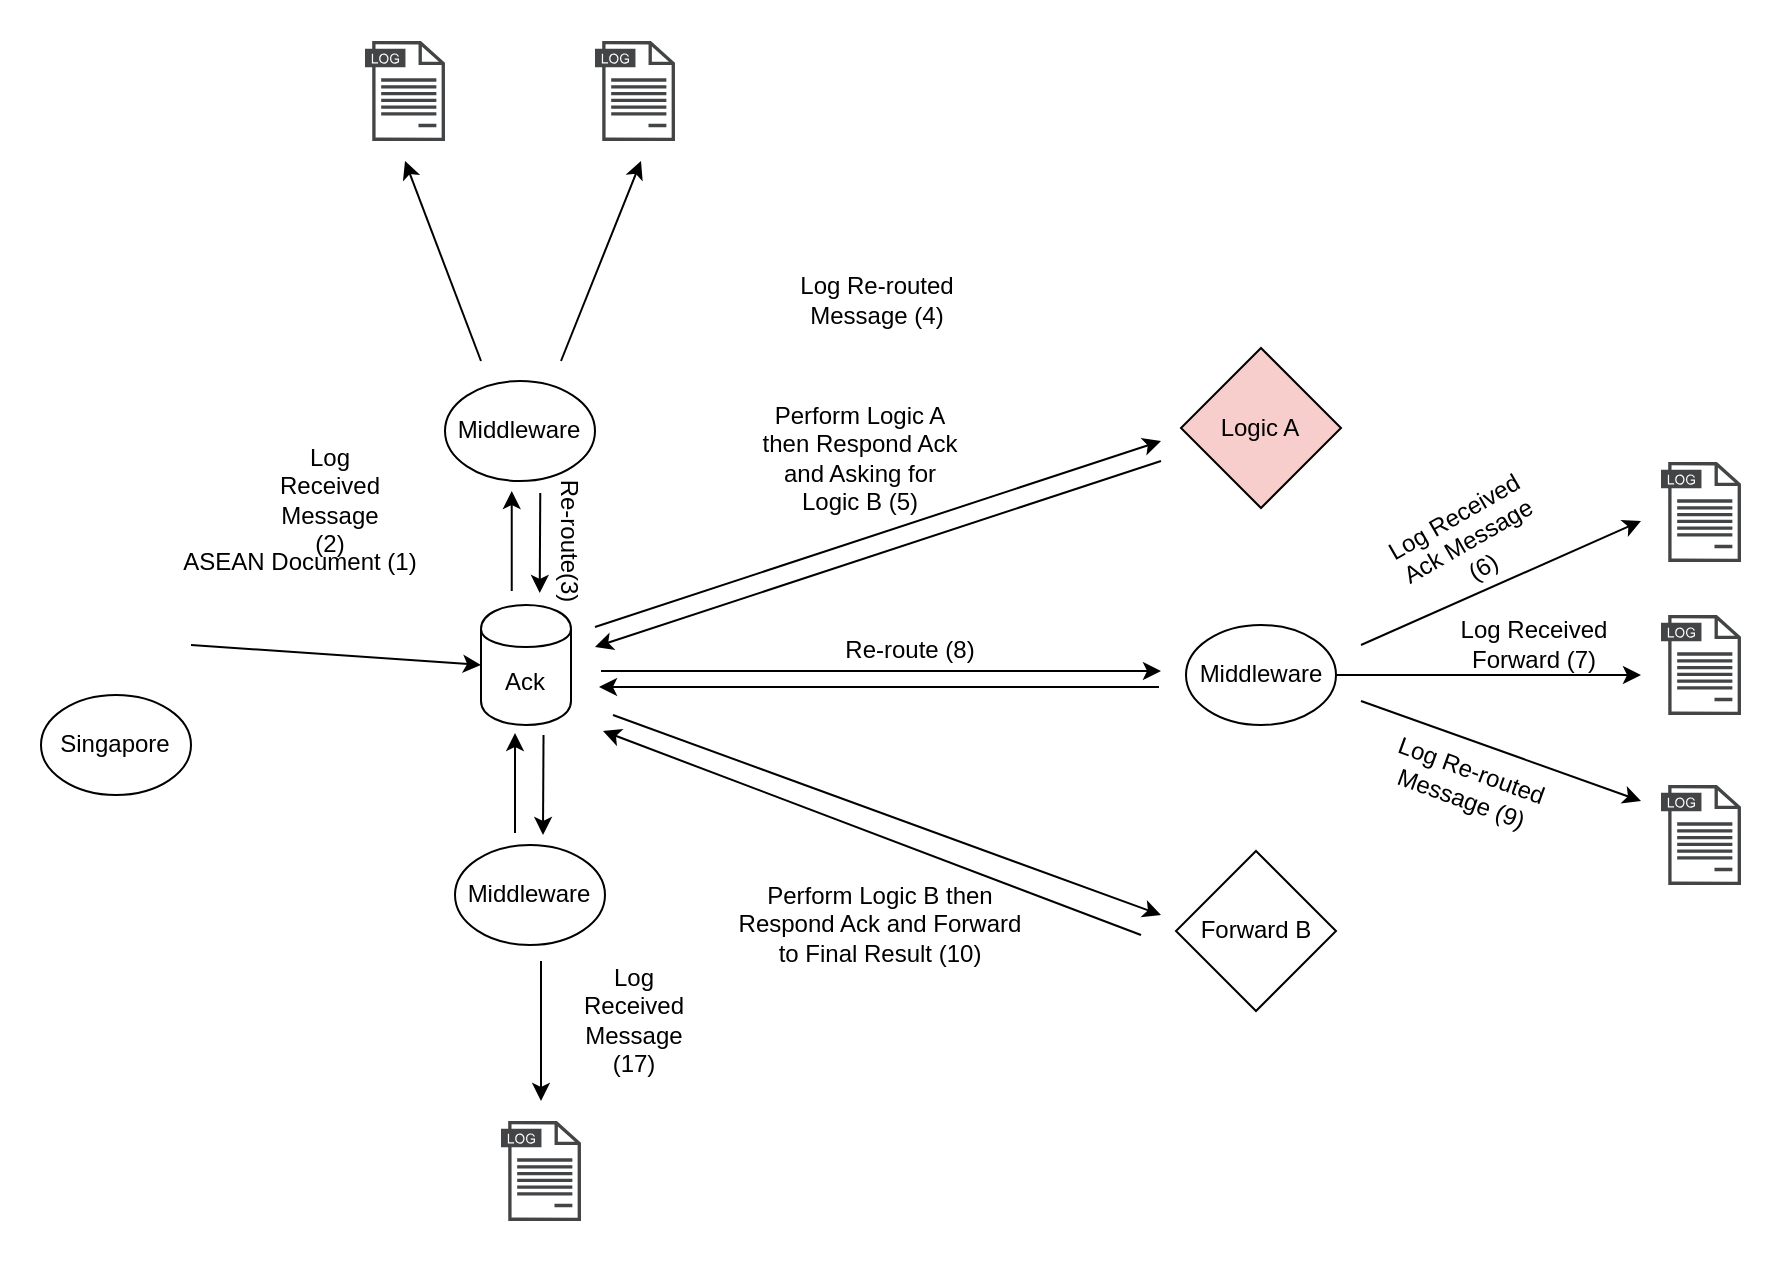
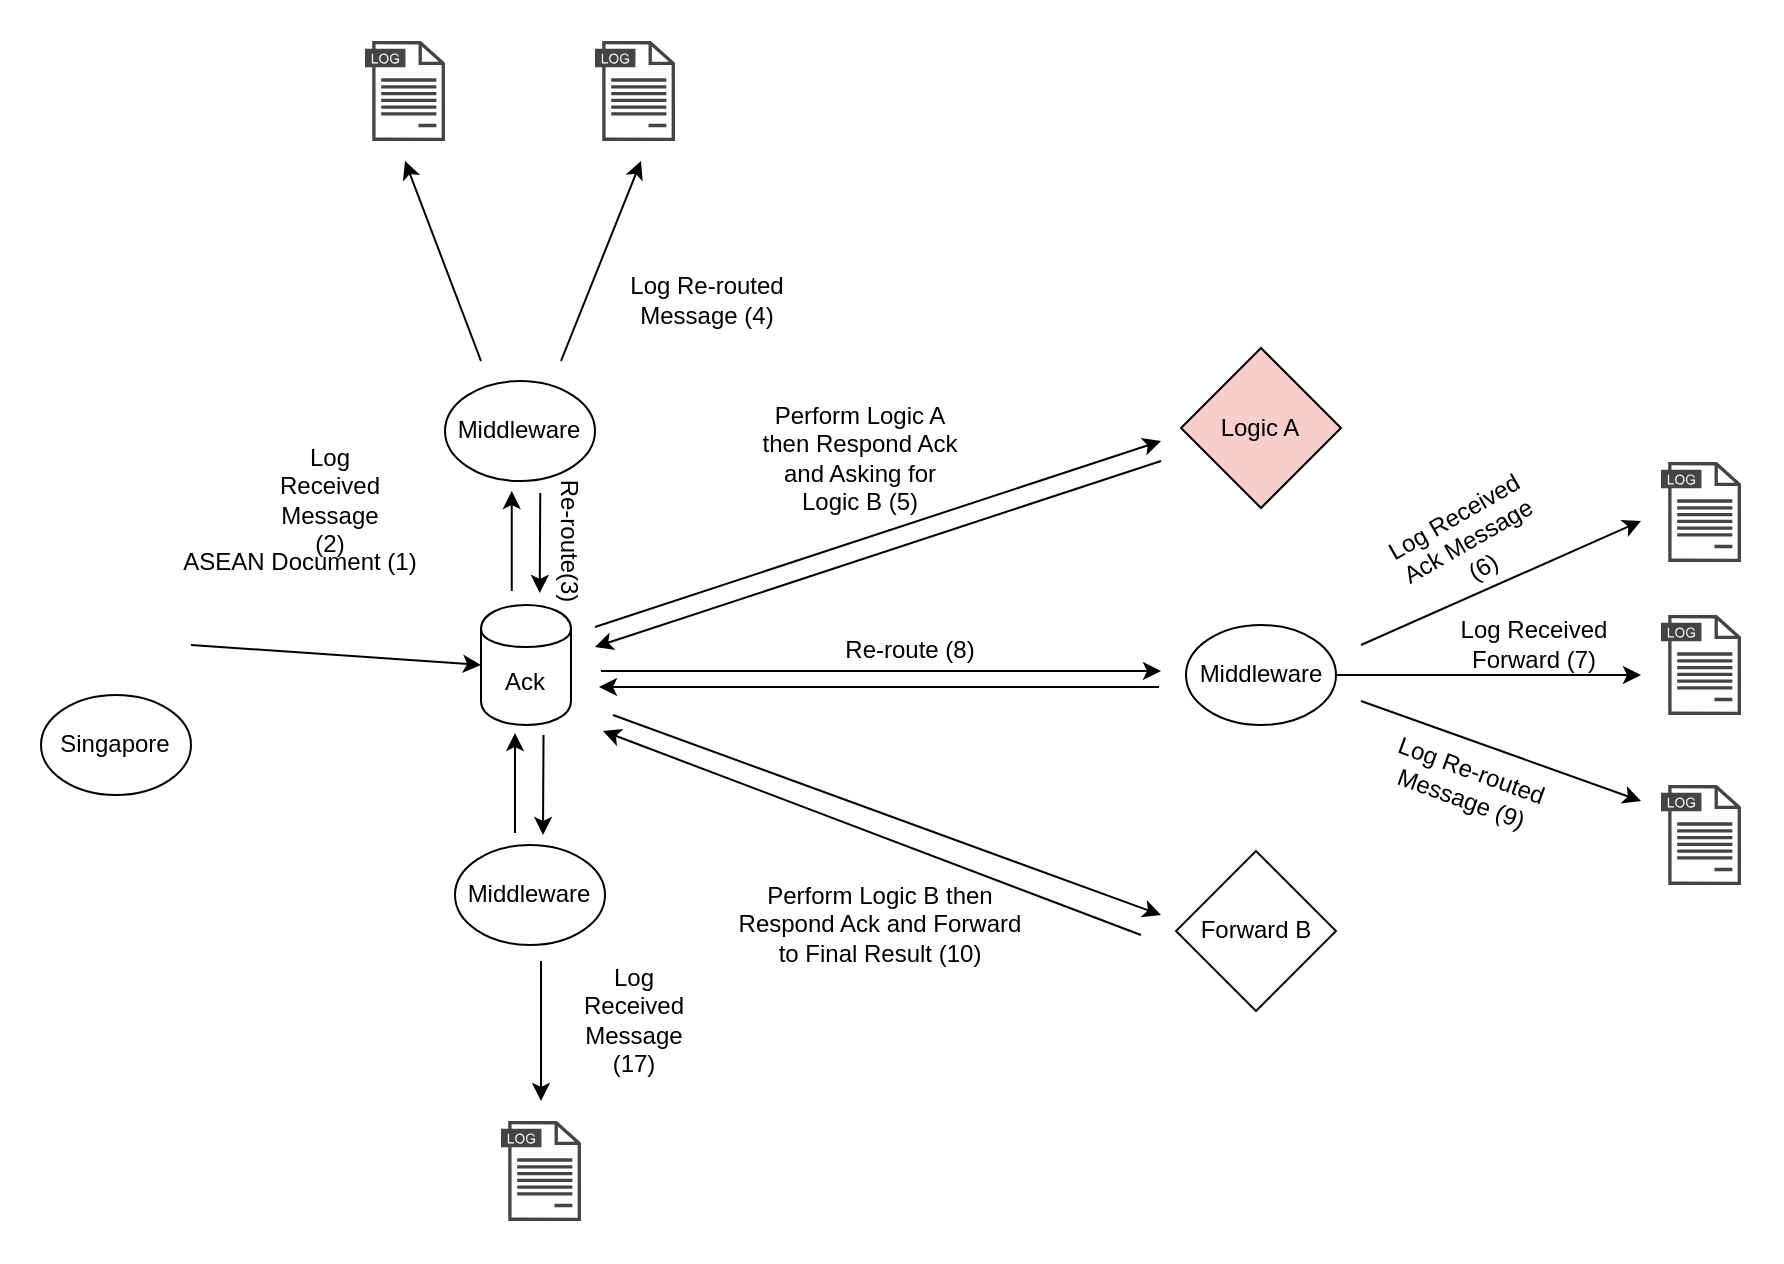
node "Log Re-routed Message (4)": moved (878, 301) -> (708, 301)
